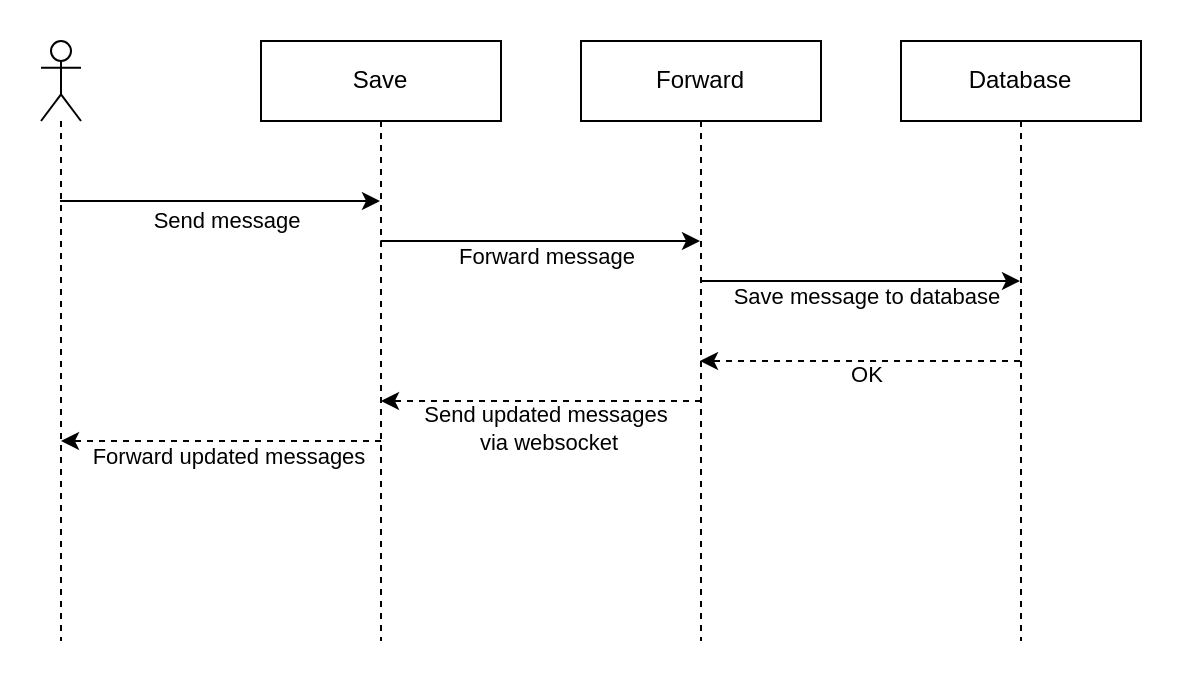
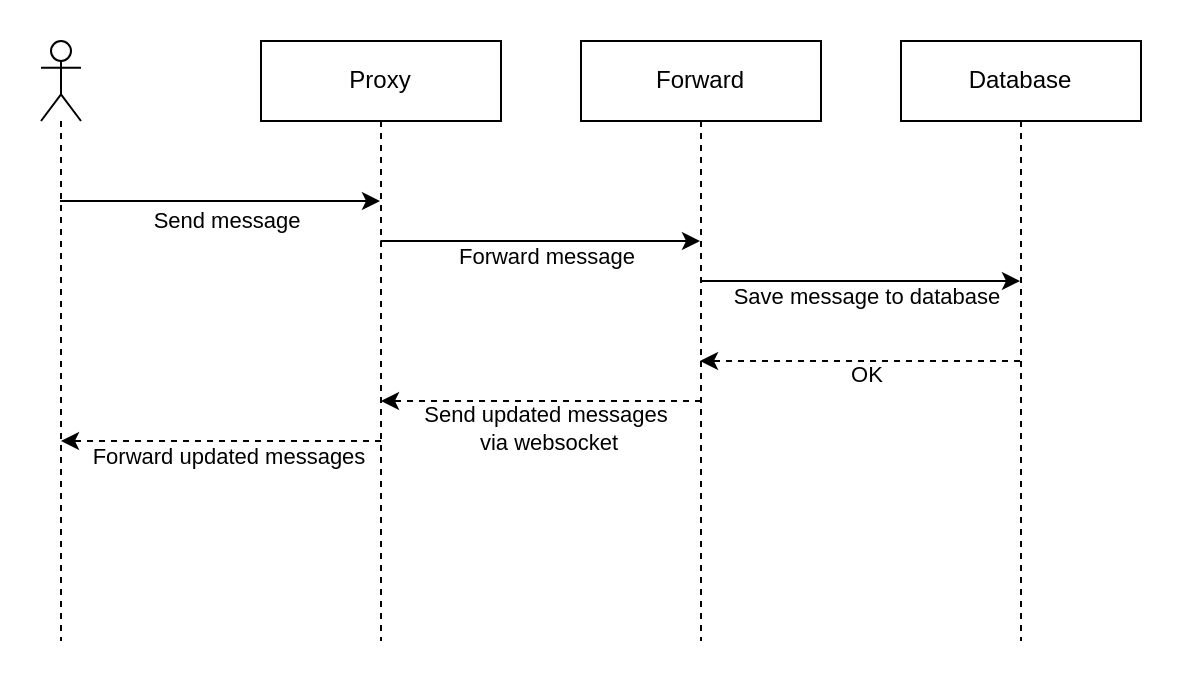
node "Save": label "Save" -> "Proxy"
